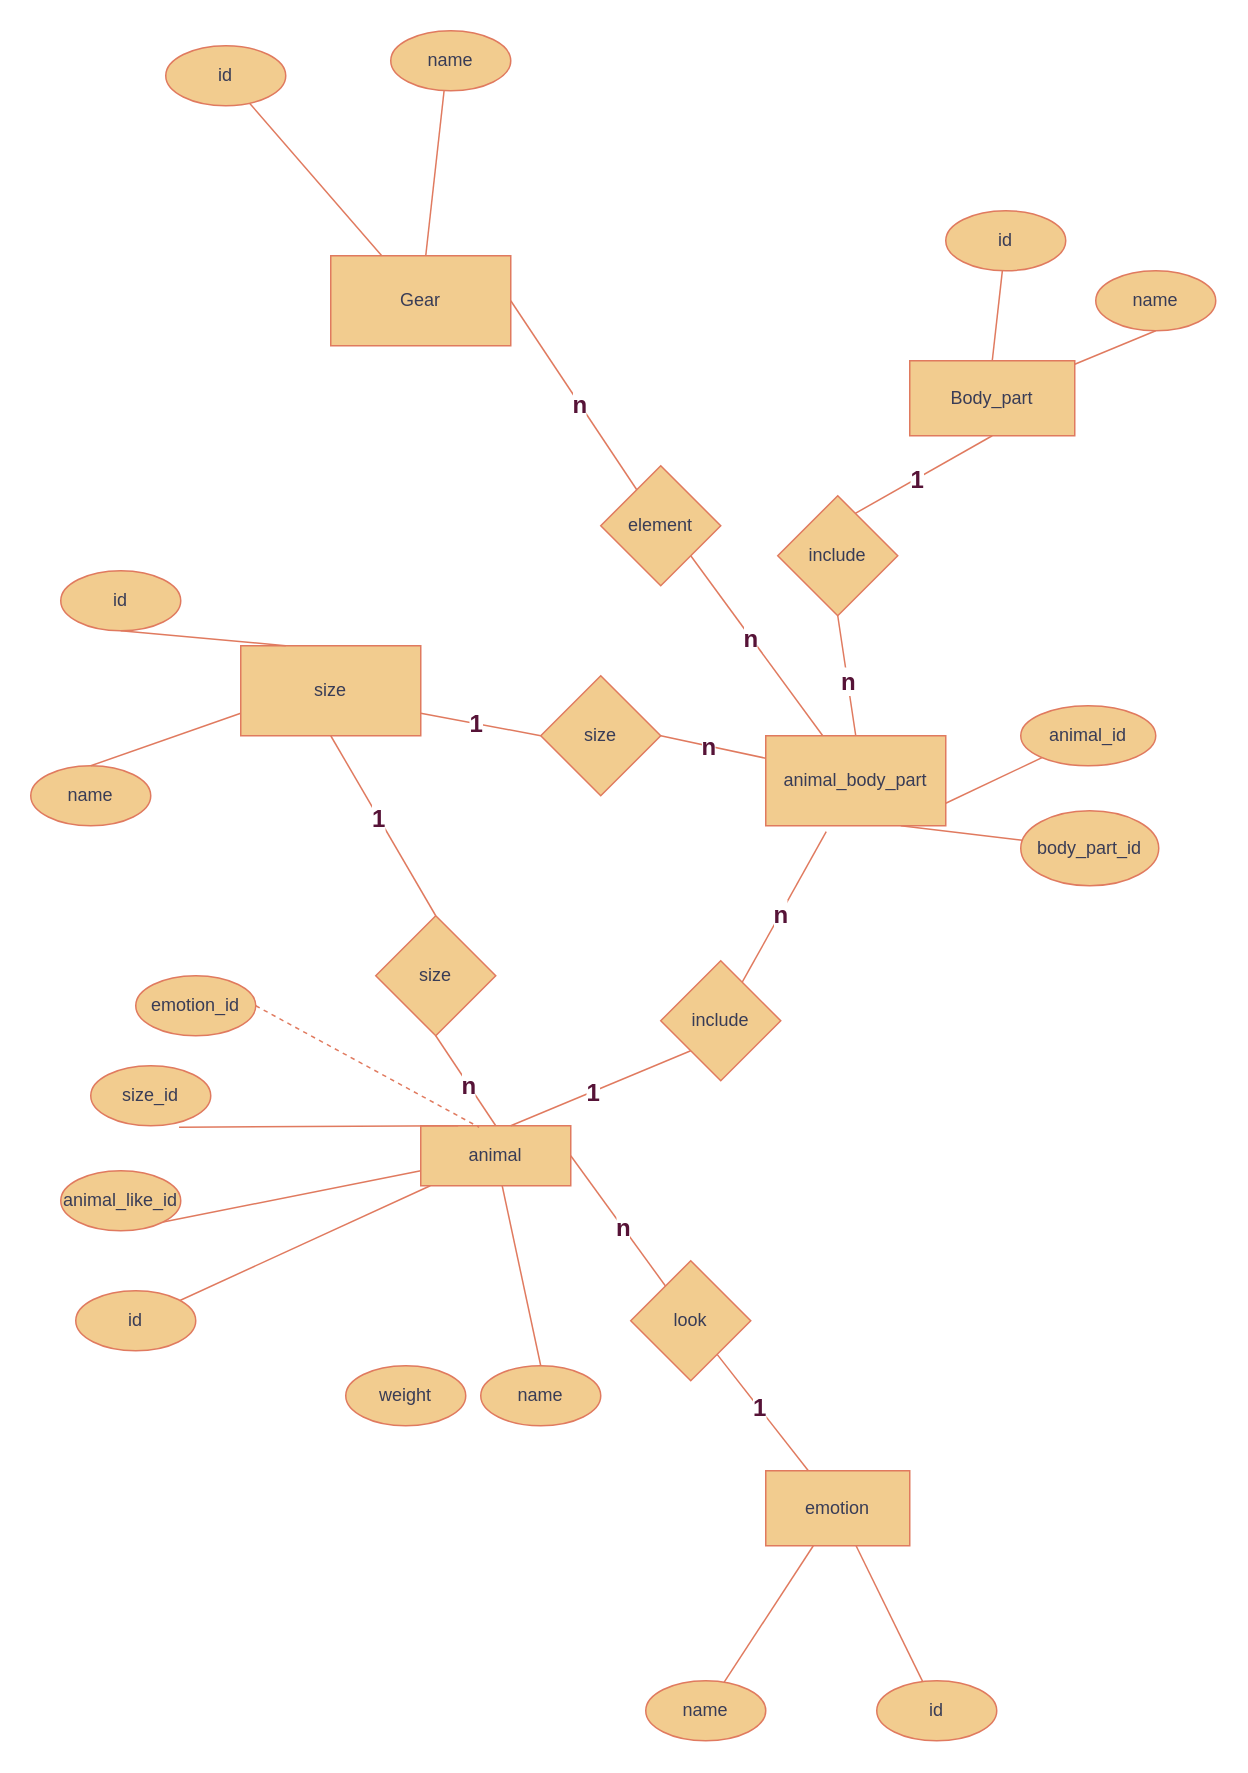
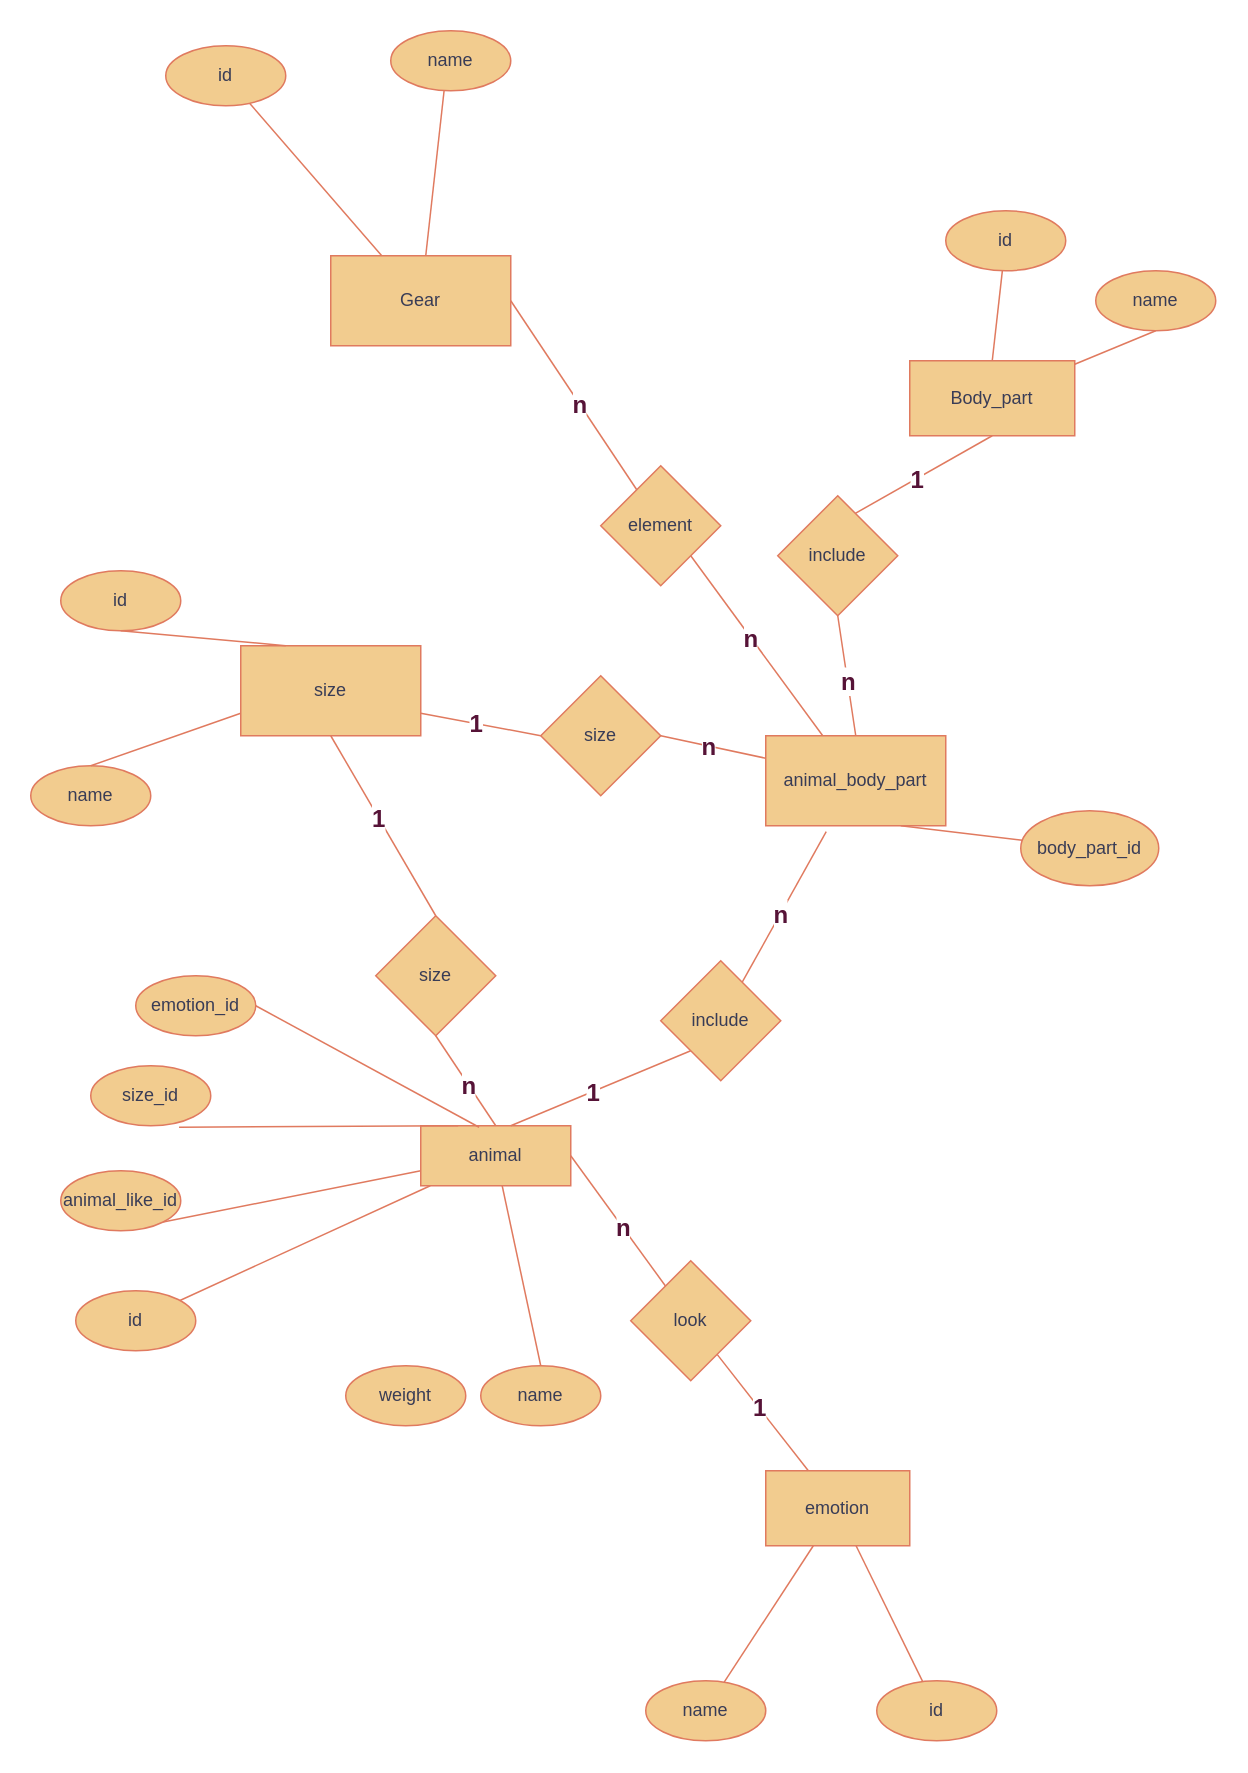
node "animal_id": removed
edge "animal_id" -- "animal_body_part": removed
edge "emotion_id" -- "animal": style dashed -> solid
